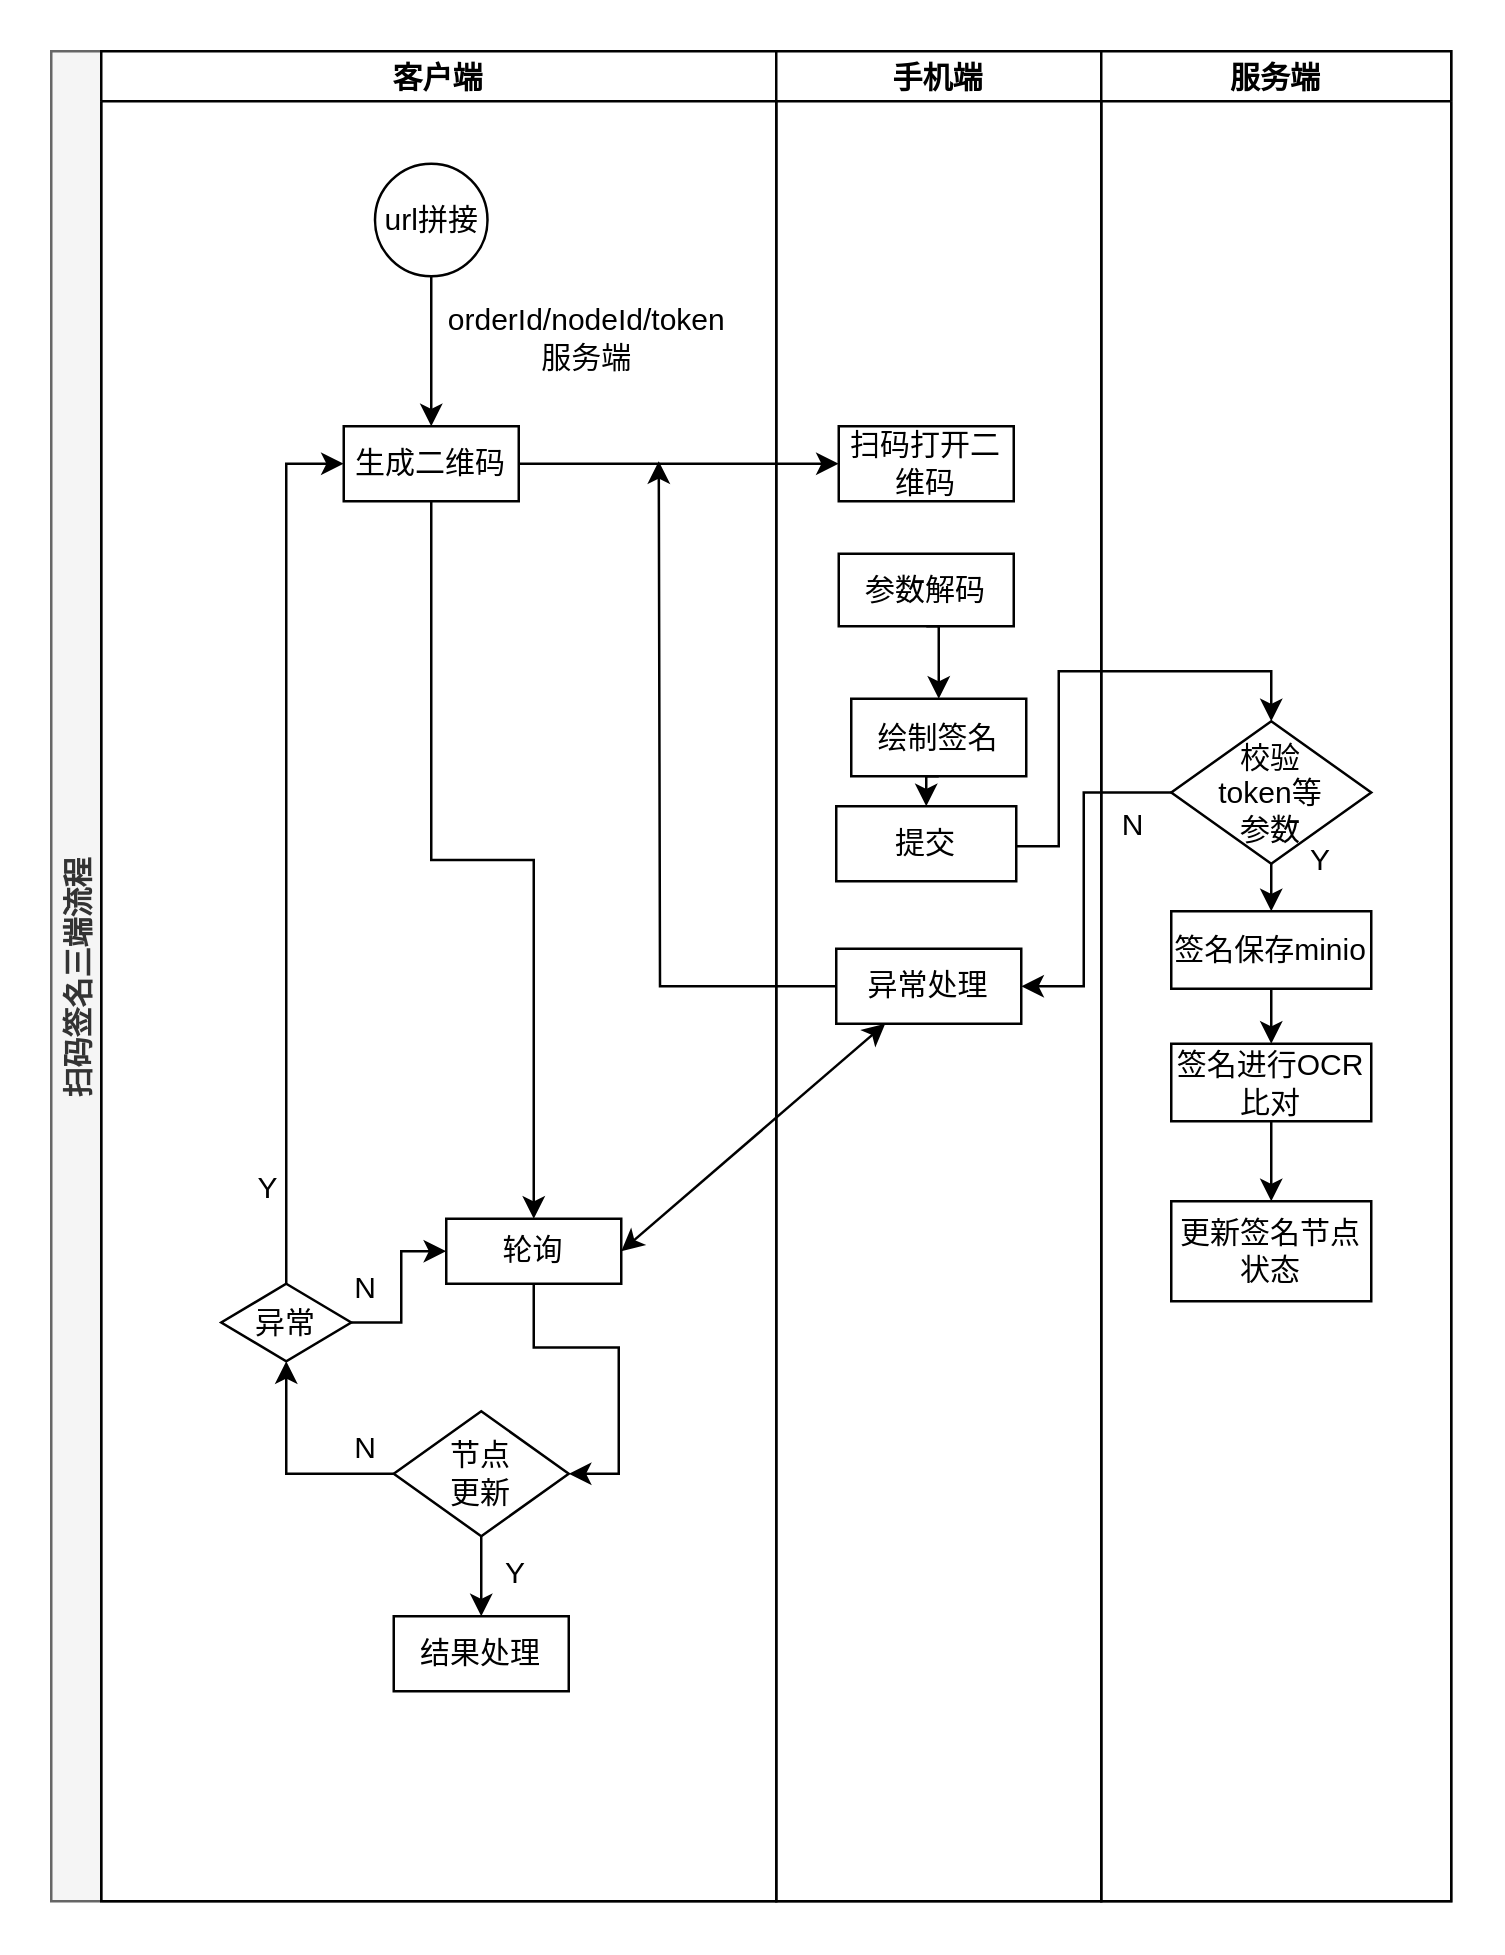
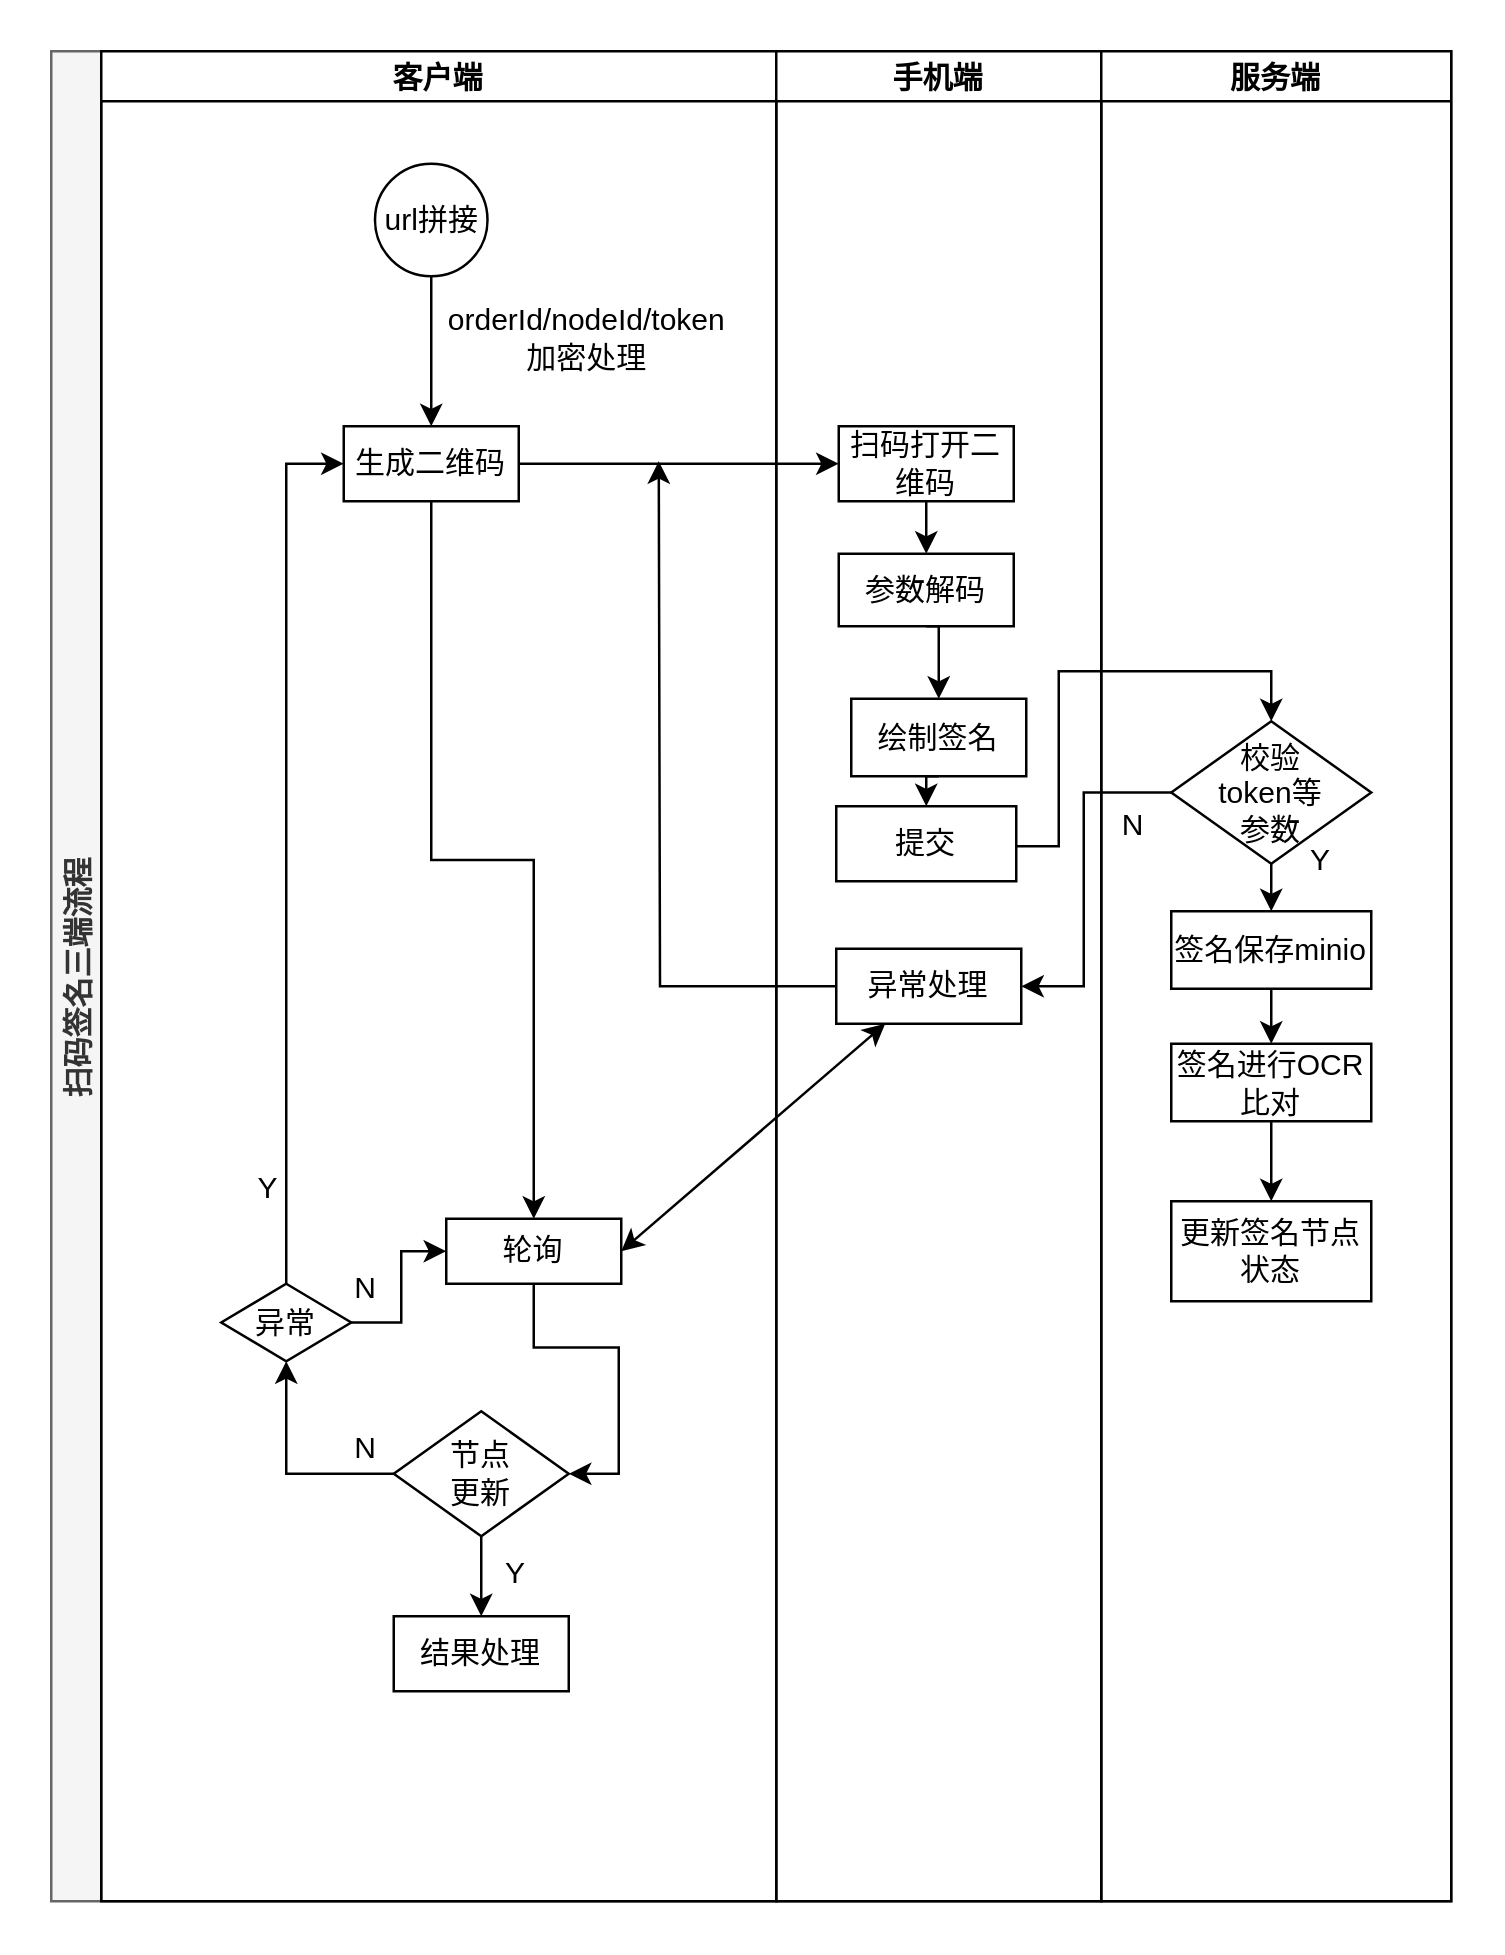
node "orderId/nodeId/token 服务端": label "orderId/nodeId/token 服务端" -> "orderId/nodeId/token 加密处理"
edge "扫码打开二维码" -> "参数解码": added
